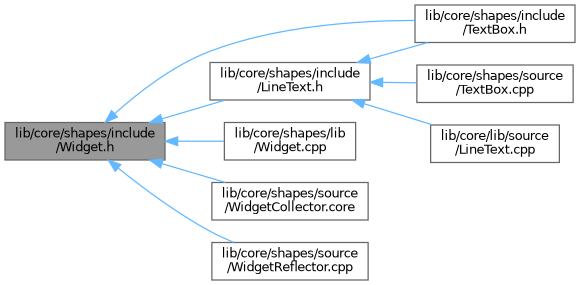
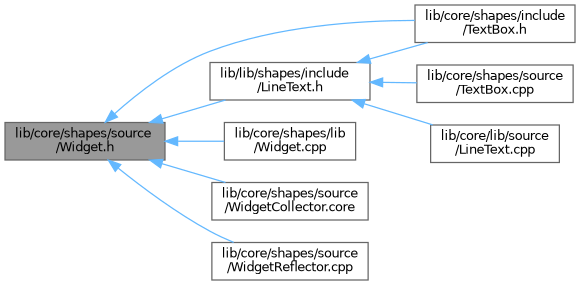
node "lib/core/shapes/include /LineText.h": label "lib/core/shapes/include /LineText.h" -> "lib/lib/shapes/include /LineText.h"
node "lib/core/shapes/include /Widget.h": label "lib/core/shapes/include /Widget.h" -> "lib/core/shapes/source /Widget.h"
